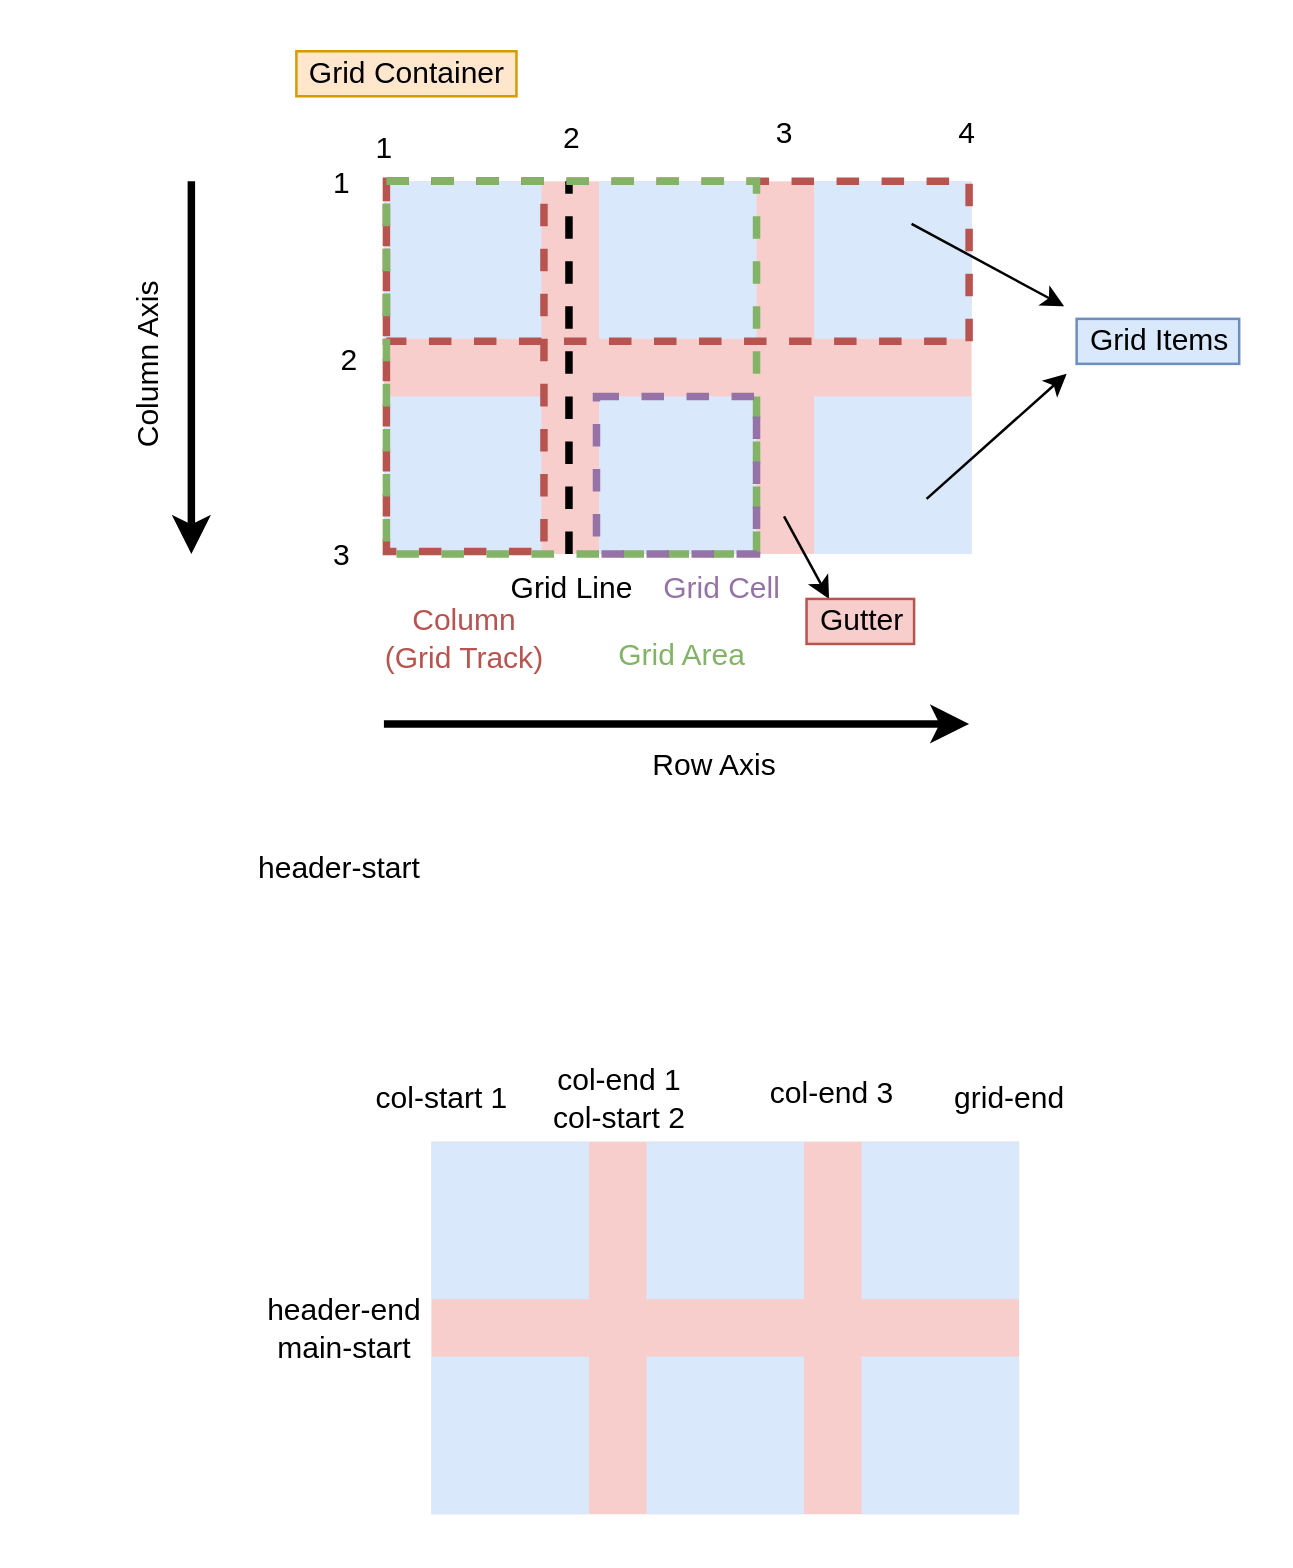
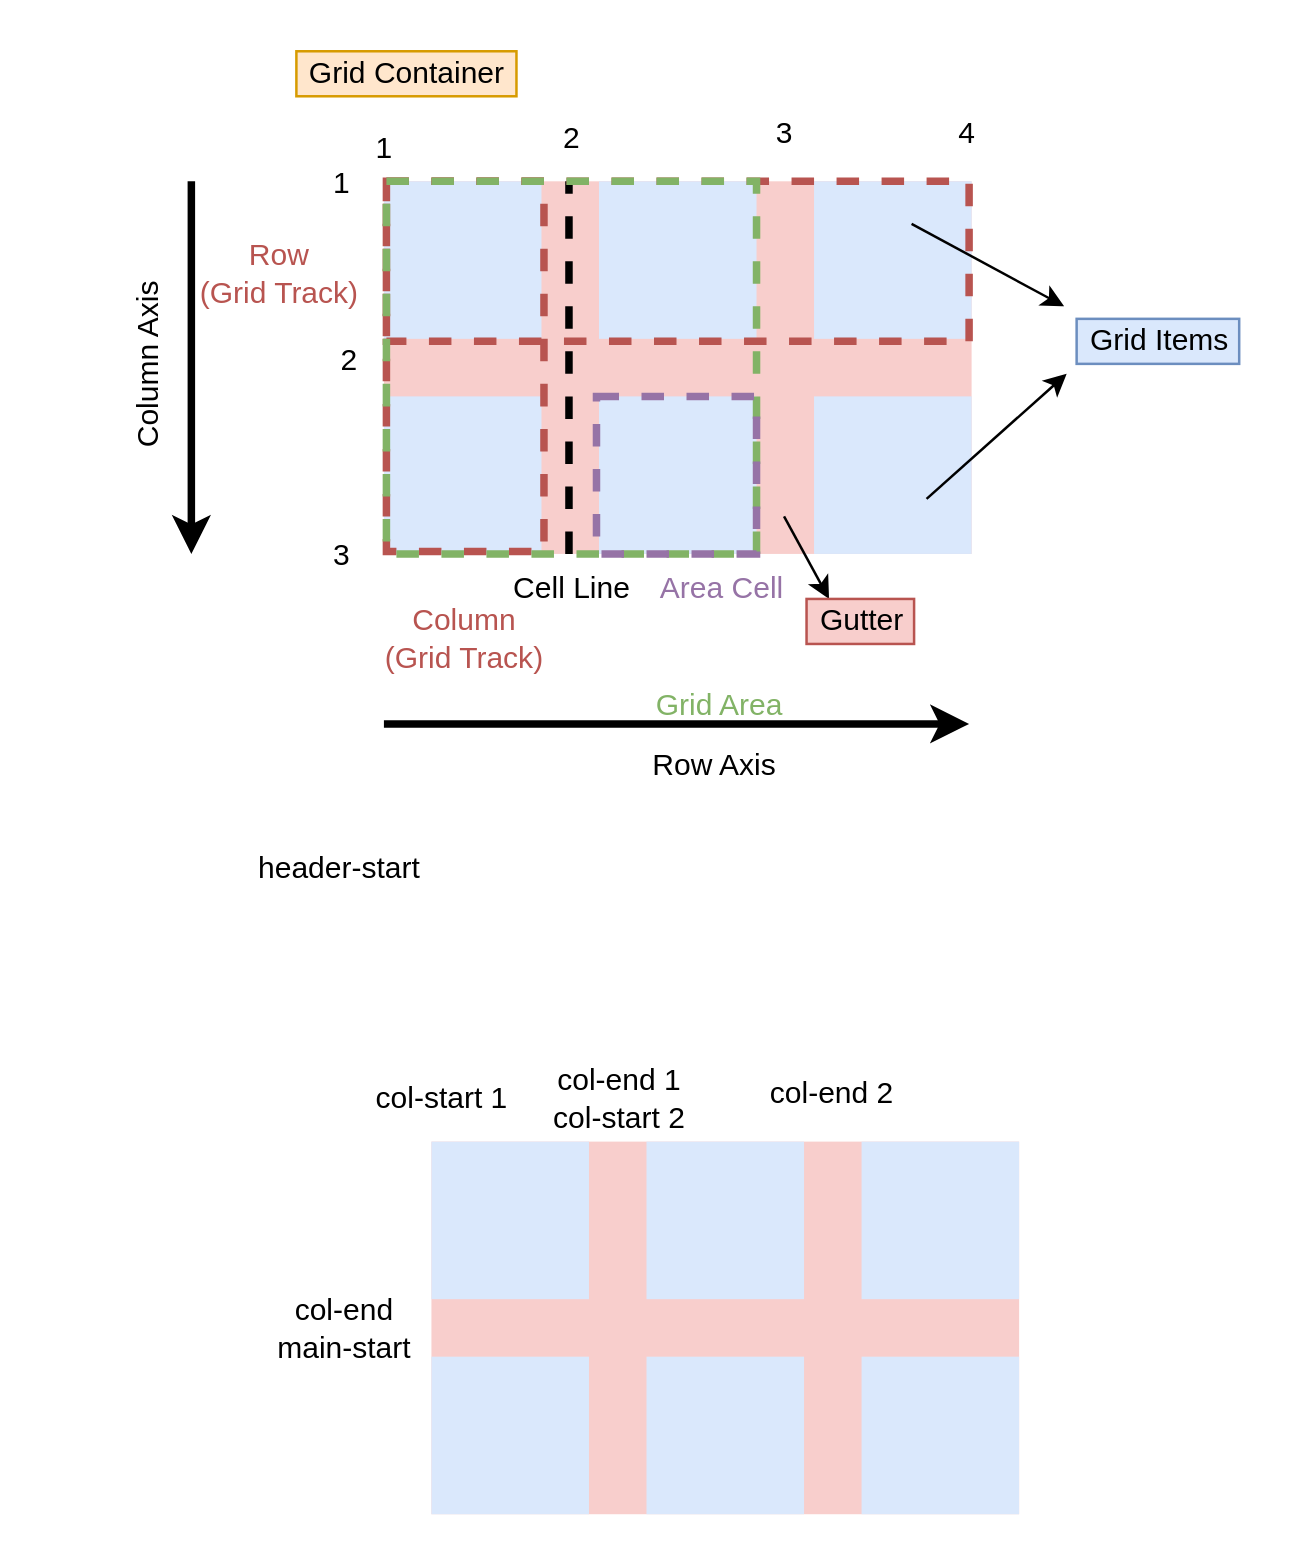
node "Row (Grid Track)": added
node "Grid Line": label "Grid Line" -> "Cell Line"
node "Grid Cell": label "Grid Cell" -> "Area Cell"
node "Grid Area": moved (680, 656) -> (718, 706)
node "col-end 3": label "col-end 3" -> "col-end 2"
node "grid-end": removed
node "header-end main-start": label "header-end main-start" -> "col-end main-start"
